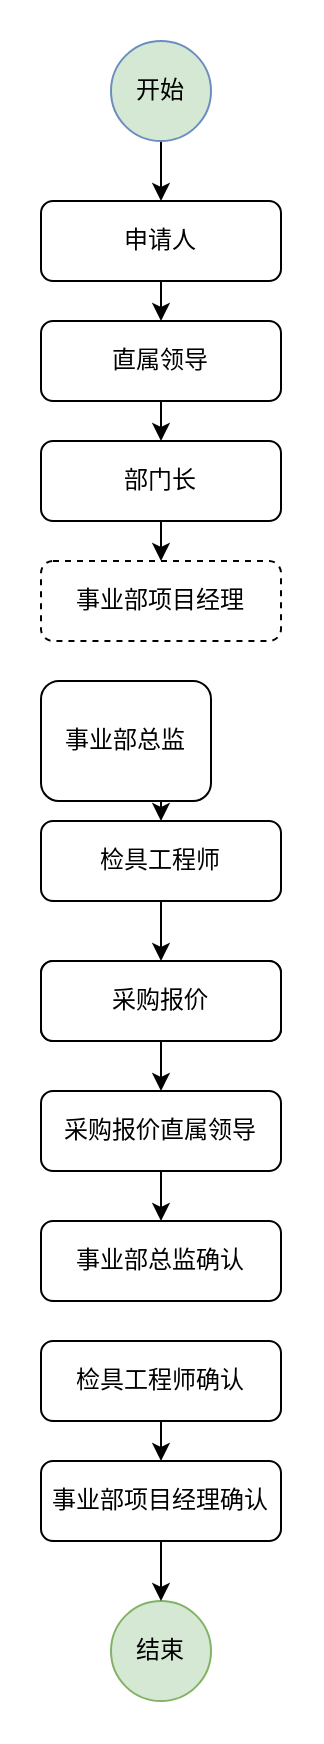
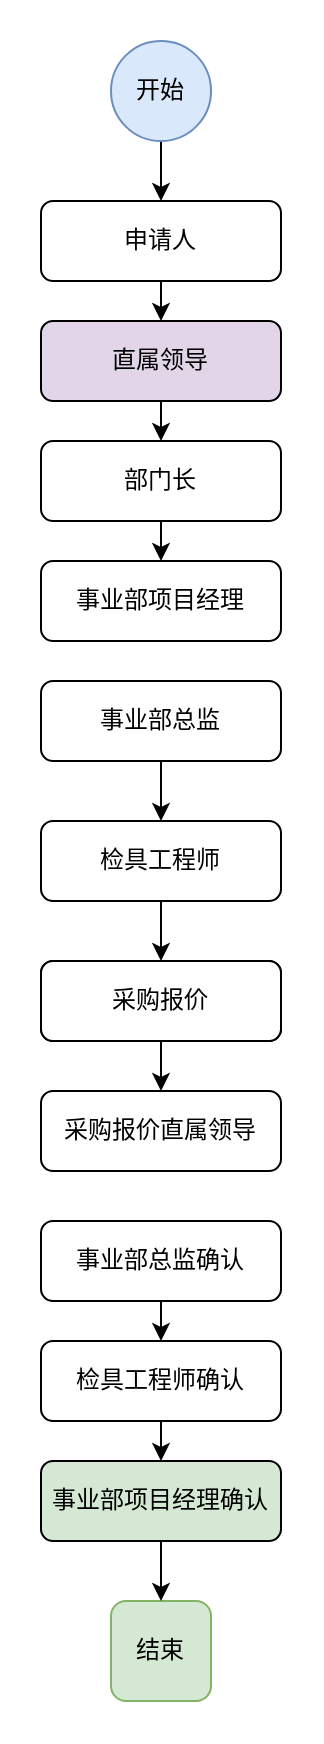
node "开始": fillcolor #d5e8d4 -> #dae8fc
node "直属领导": fillcolor #ffffff -> #e1d5e7
node "事业部项目经理": style dashed -> solid
node "事业部总监": size 170x120 -> 240x80
edge "采购报价直属领导" -> "事业部总监确认": removed
edge "事业部总监确认" -> "检具工程师确认": added
node "事业部项目经理确认": fillcolor #ffffff -> #d5e8d4
node "结束": shape ellipse -> rounded rectangle
